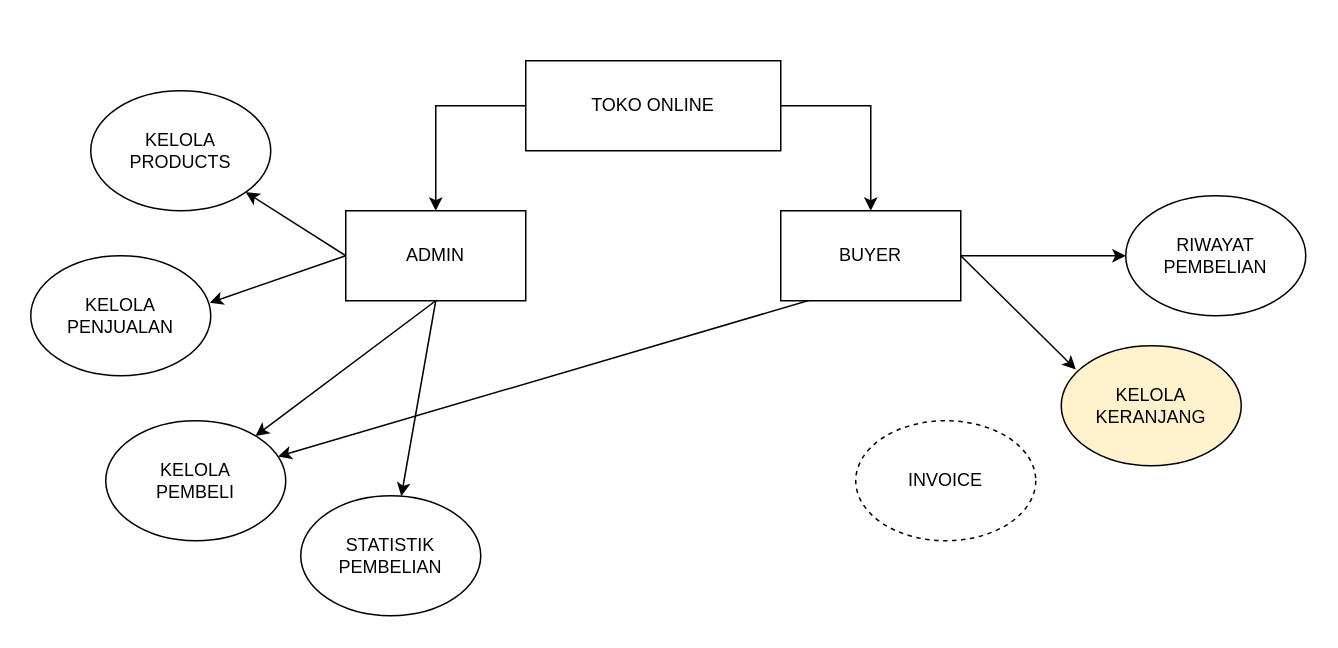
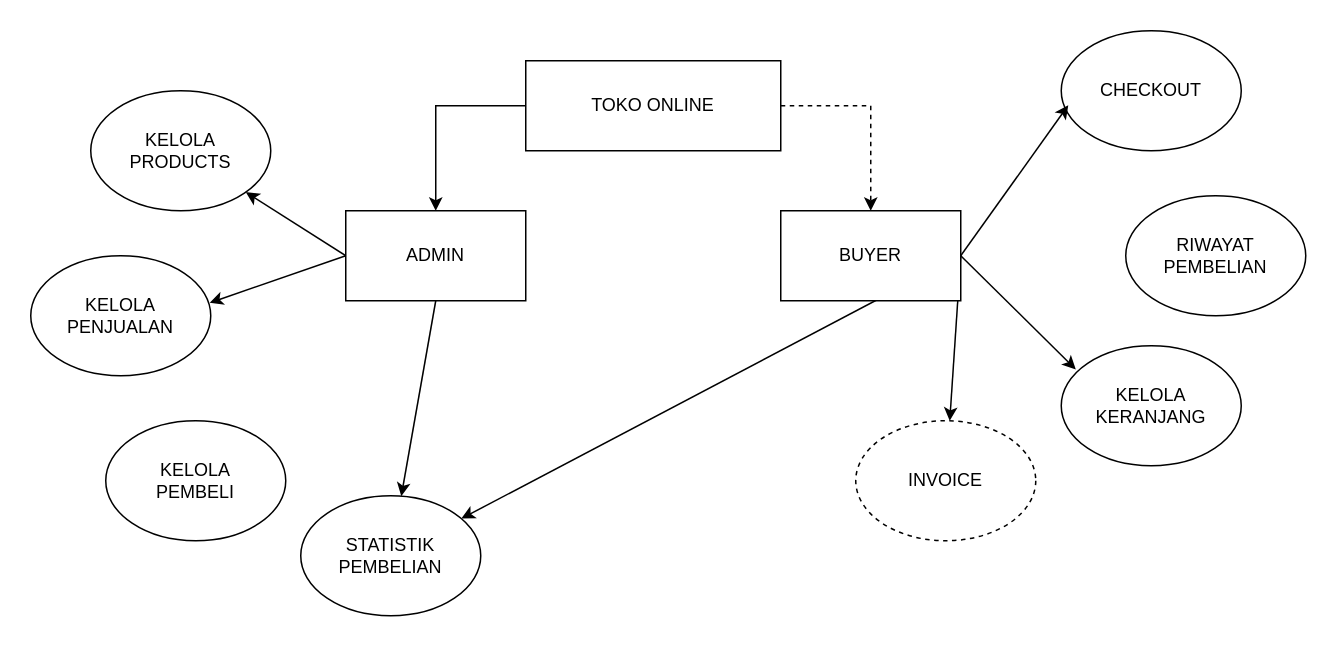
node "CHECKOUT": added
edge "TOKO ONLINE" -> "BUYER": style solid -> dashed
edge "BUYER" -> "CHECKOUT": added
edge "BUYER" -> "RIWAYAT PEMBELIAN": now "BUYER" -> "STATISTIK PEMBELIAN"
edge "ADMIN" -> "KELOLA PEMBELI": removed
edge "BUYER" -> "KELOLA PEMBELI": now "BUYER" -> "INVOICE"
node "KELOLA KERANJANG": fillcolor #fff2cc -> #ffffff
